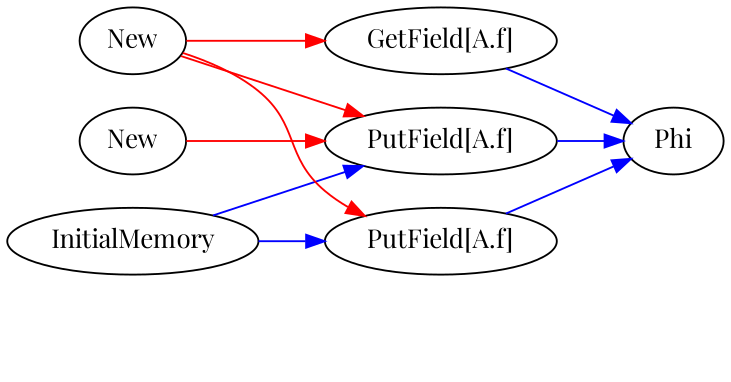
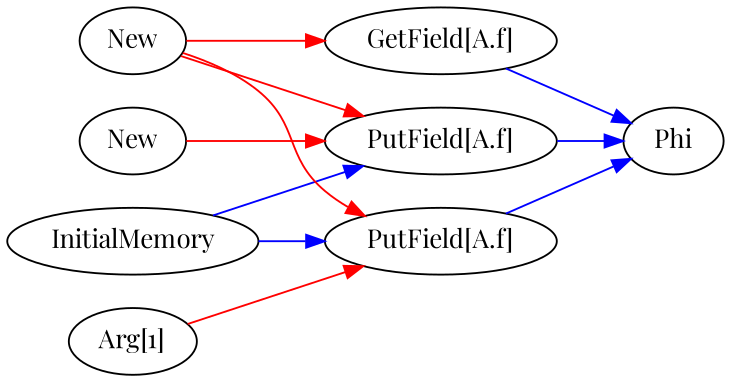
node "Arg[1]": added
